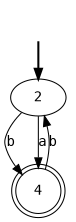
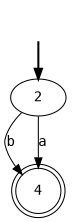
edge "4" -> "2": removed, label "b"
